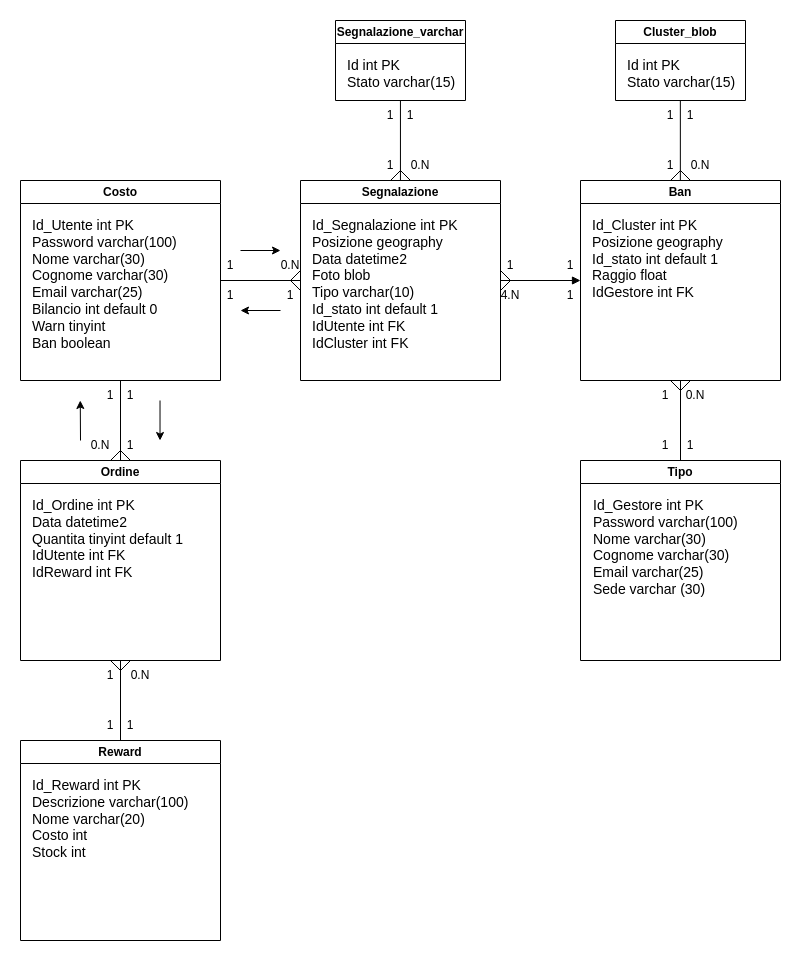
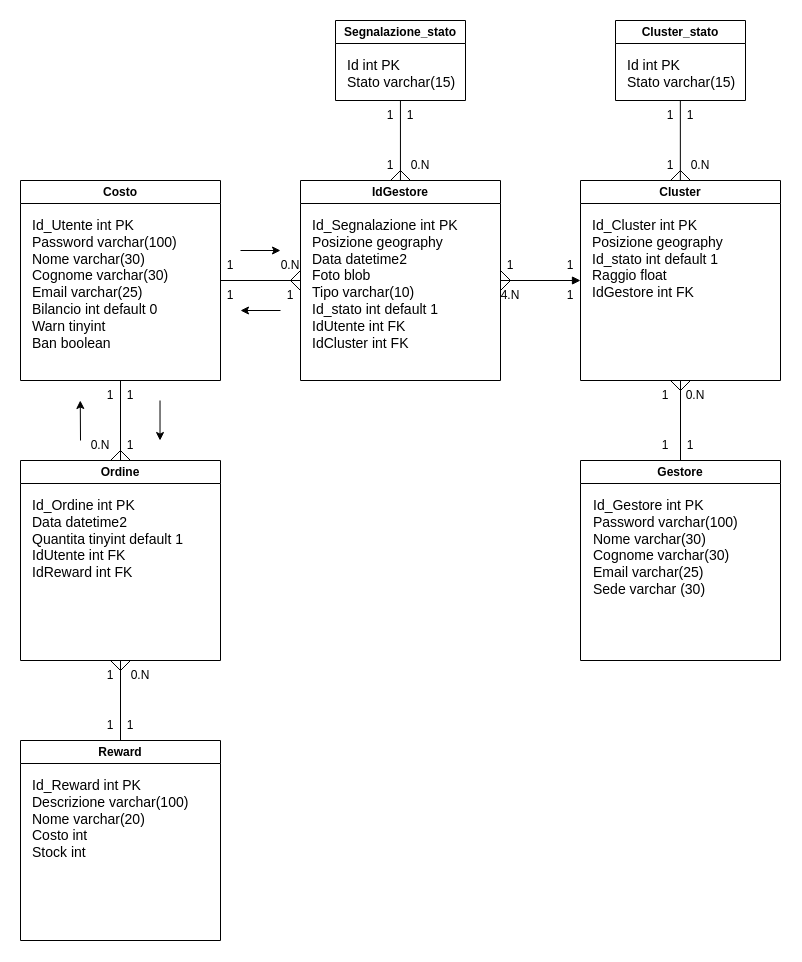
node "Segnalazione_varchar": label "Segnalazione_varchar" -> "Segnalazione_stato"
node "Cluster_blob": label "Cluster_blob" -> "Cluster_stato"
node "Segnalazione": label "Segnalazione" -> "IdGestore"
node "Ban": label "Ban" -> "Cluster"
node "Tipo": label "Tipo" -> "Gestore"
